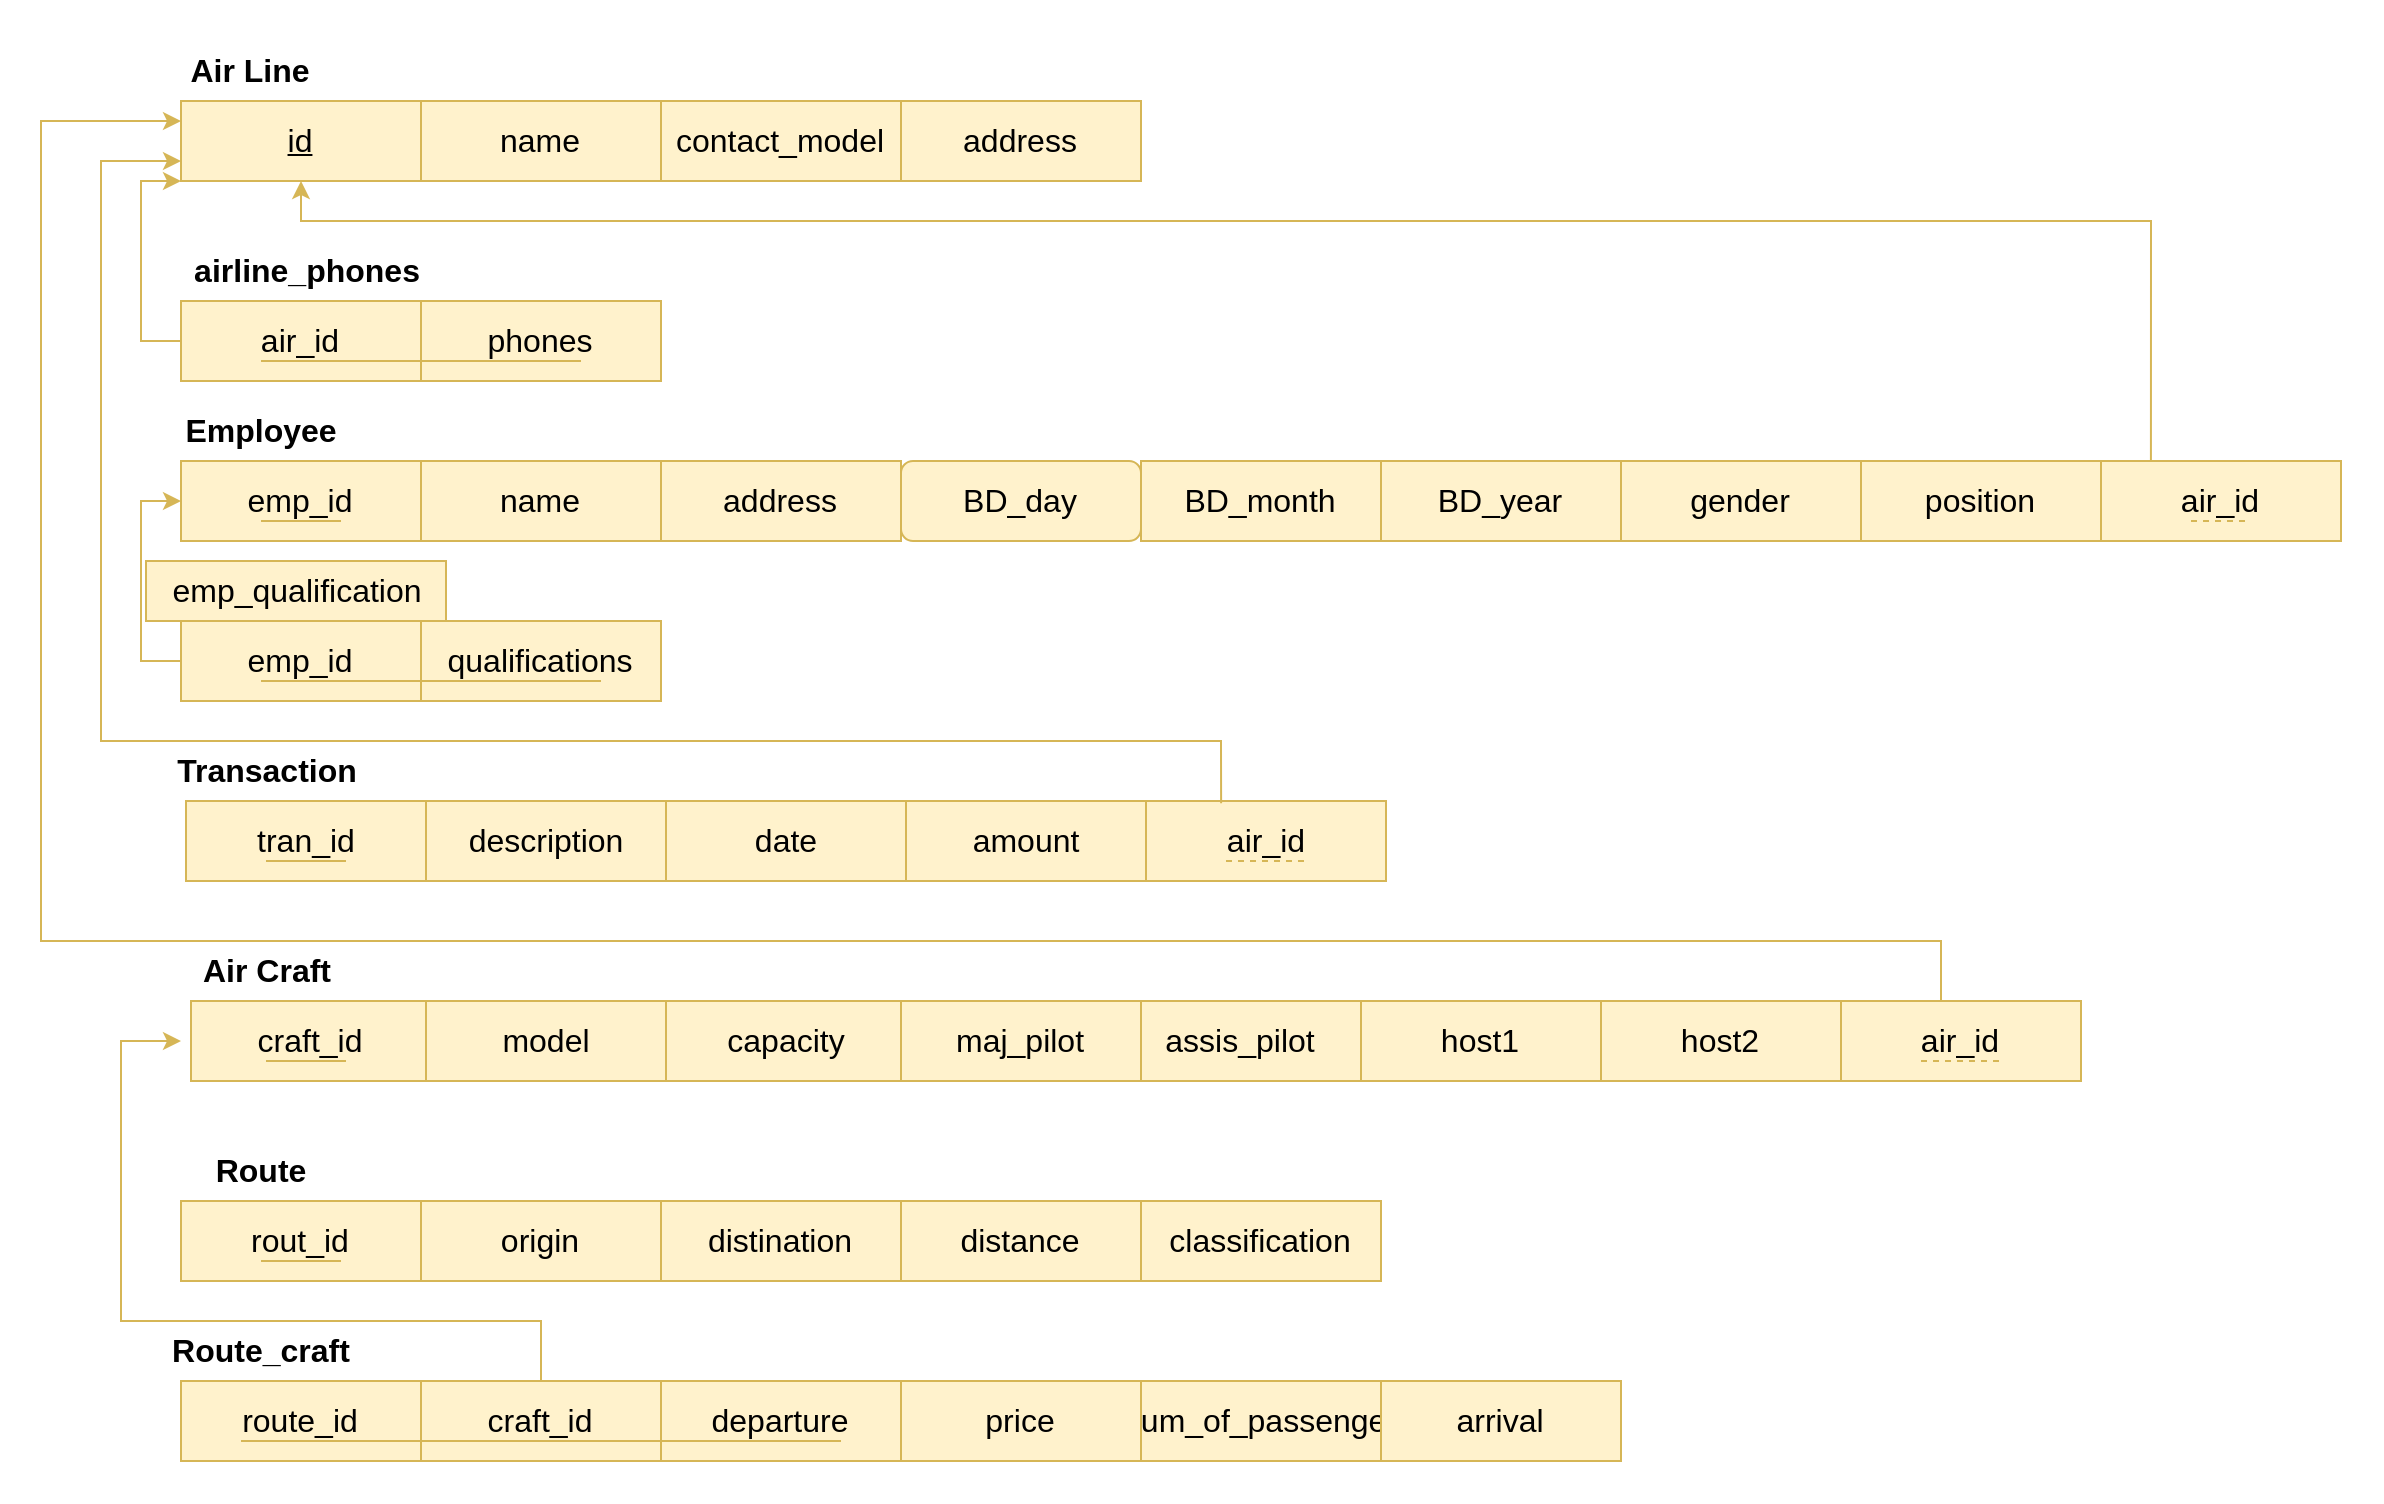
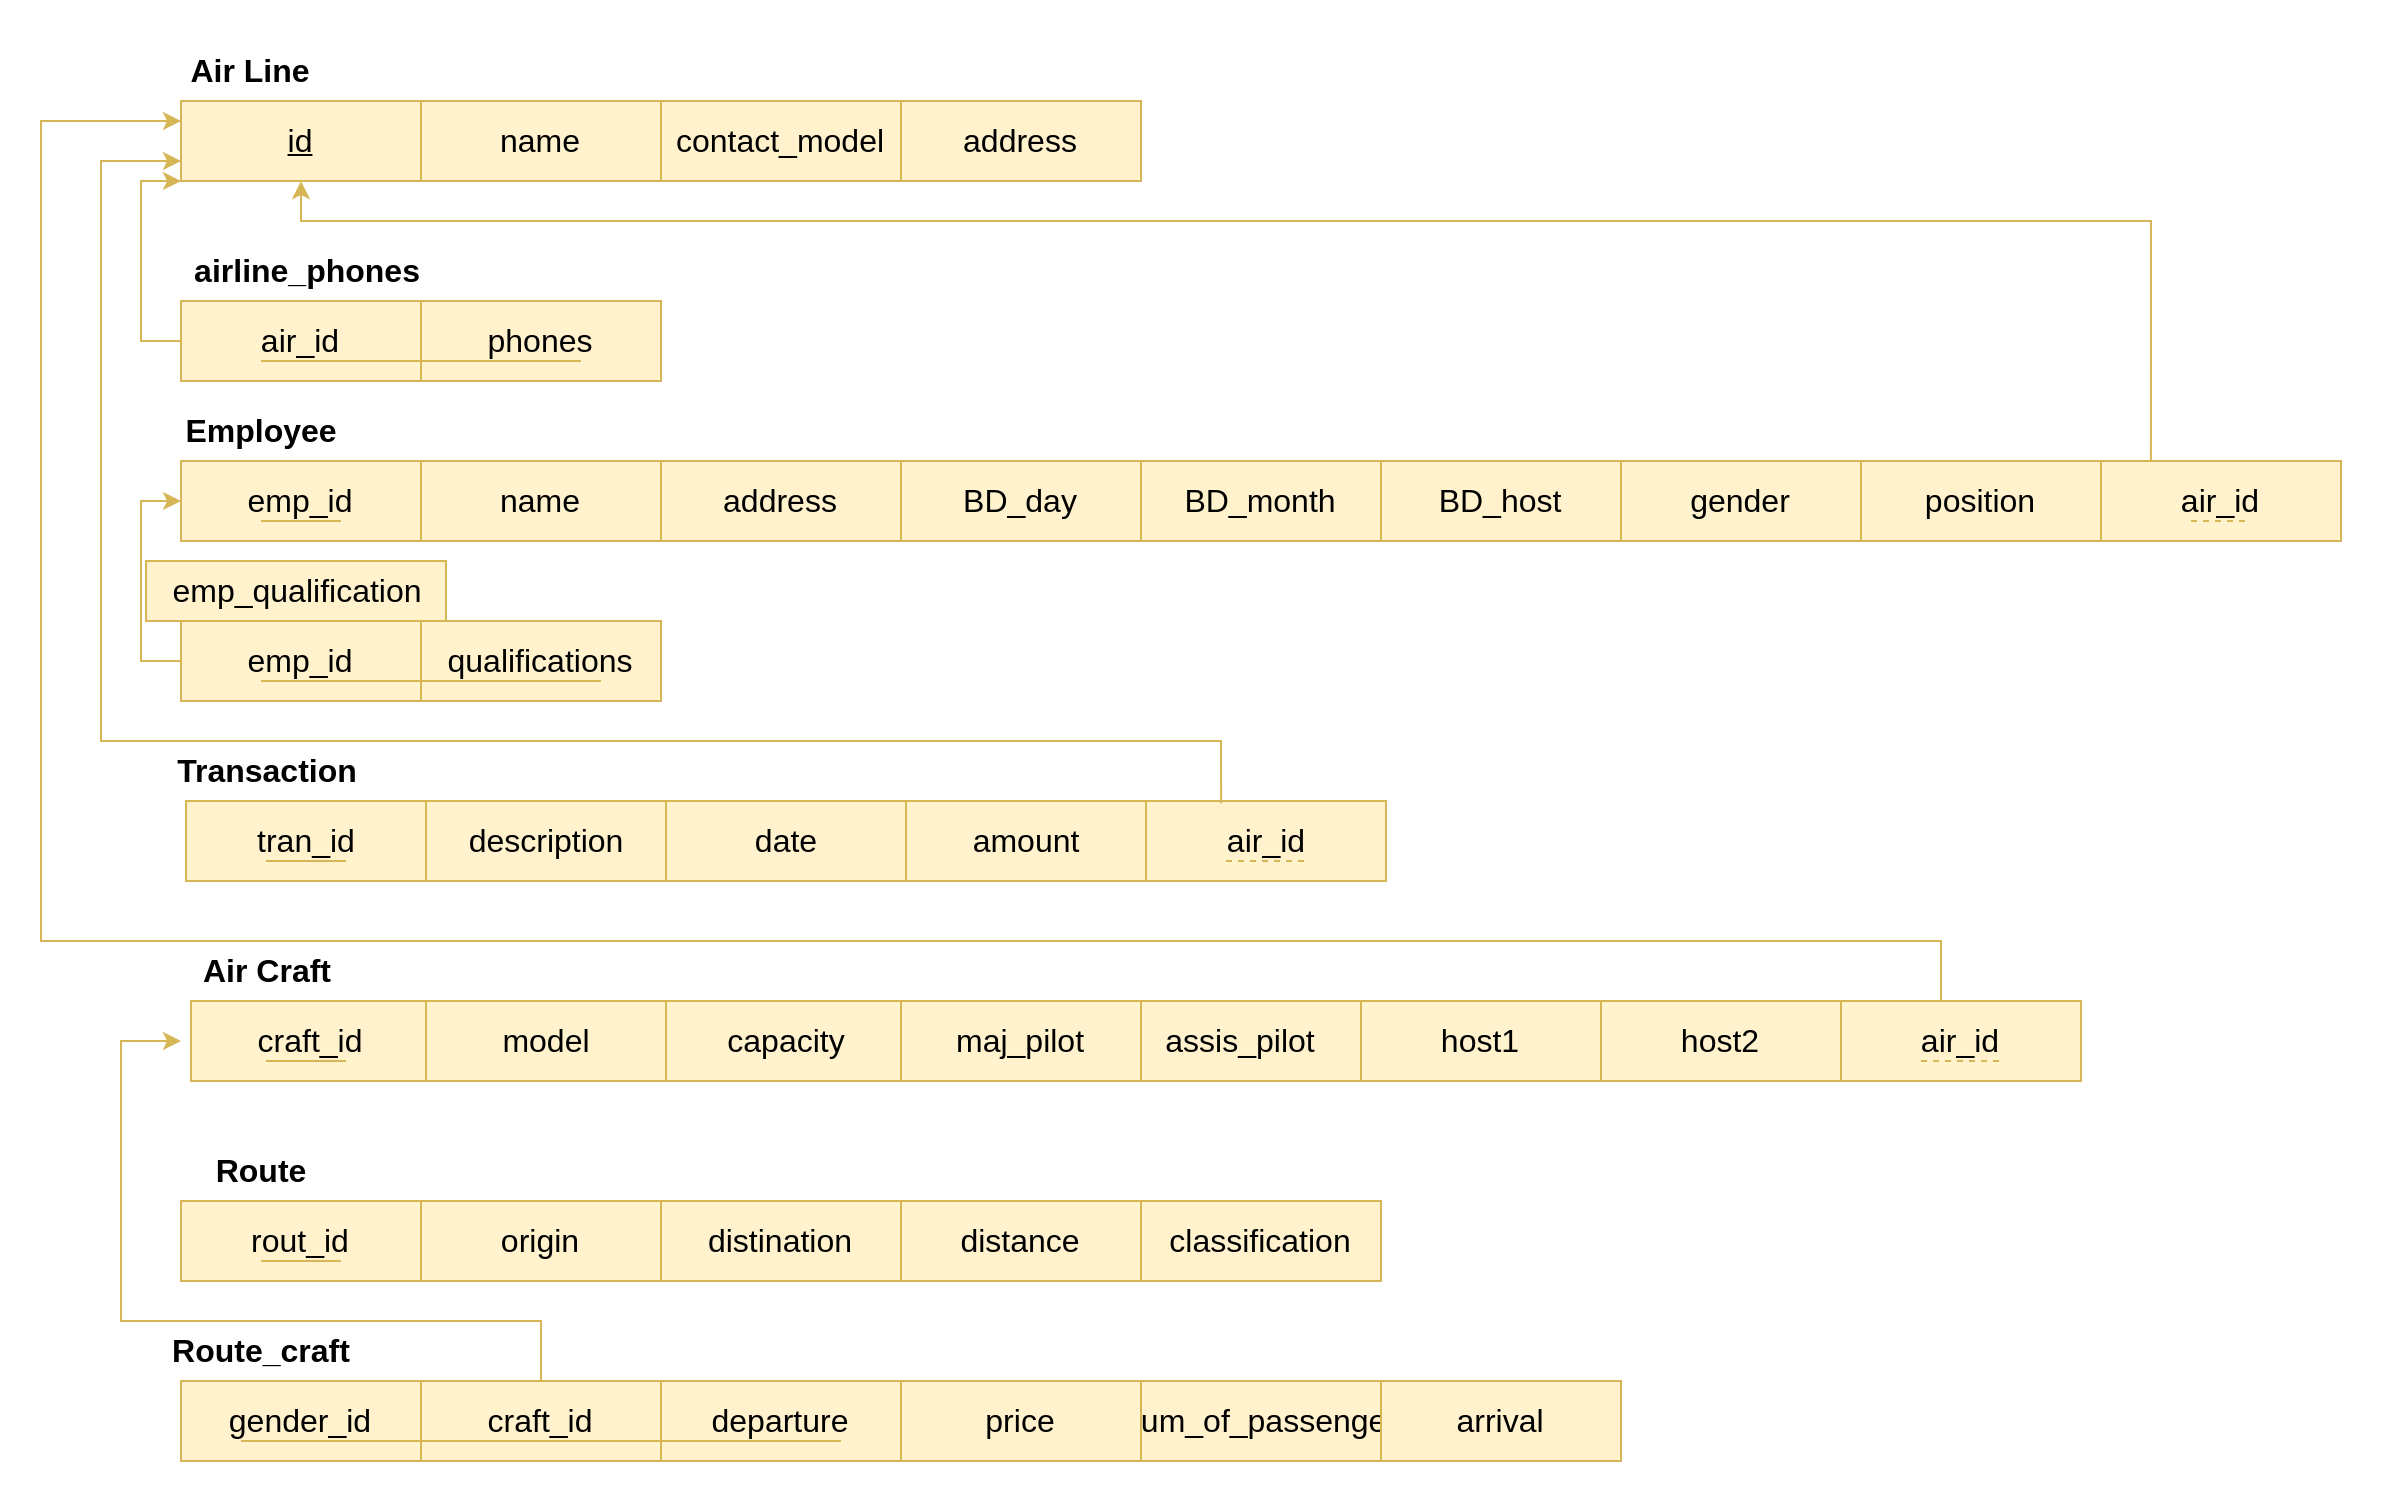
node "BD_day": shape rounded rectangle -> rectangle
node "BD_year": label "BD_year" -> "BD_host"
node "route_id": label "route_id" -> "gender_id"
